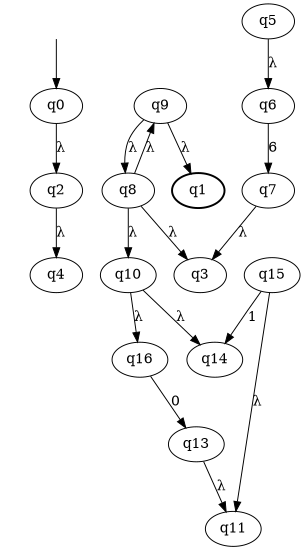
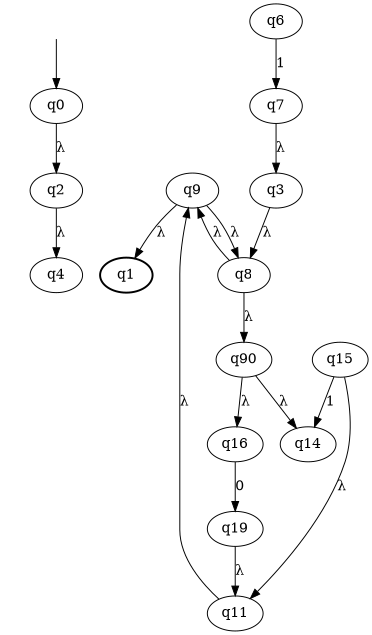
node "q5": removed
edge "q6" -> "q7": label "6" -> "1"
edge "q8" -> "q3": reversed
node "q10": label "q10" -> "q90"
edge "q11" -> "q9": added, label "λ"
node "q13": label "q13" -> "q19"
